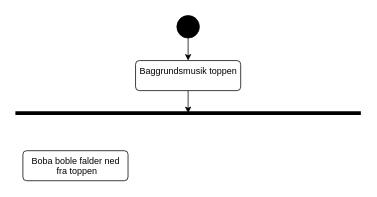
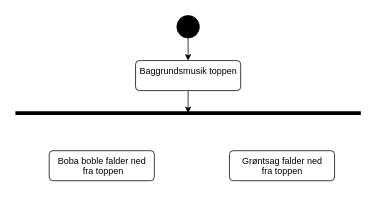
node "Boba boble falder ned fra toppen": moved (75, 165) -> (102, 165)
node "Grøntsag falder ned fra toppen": added
